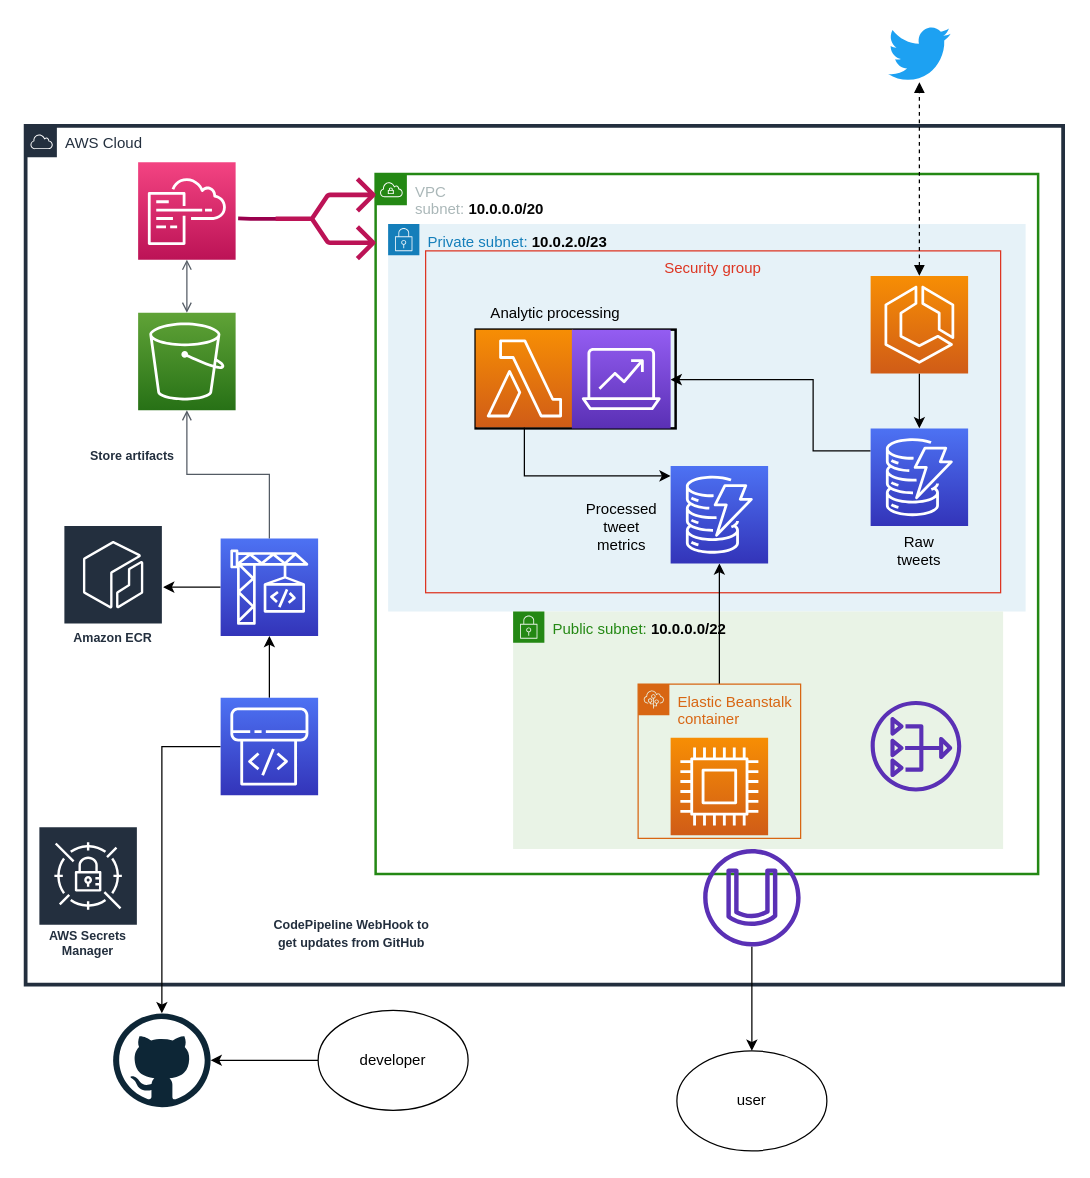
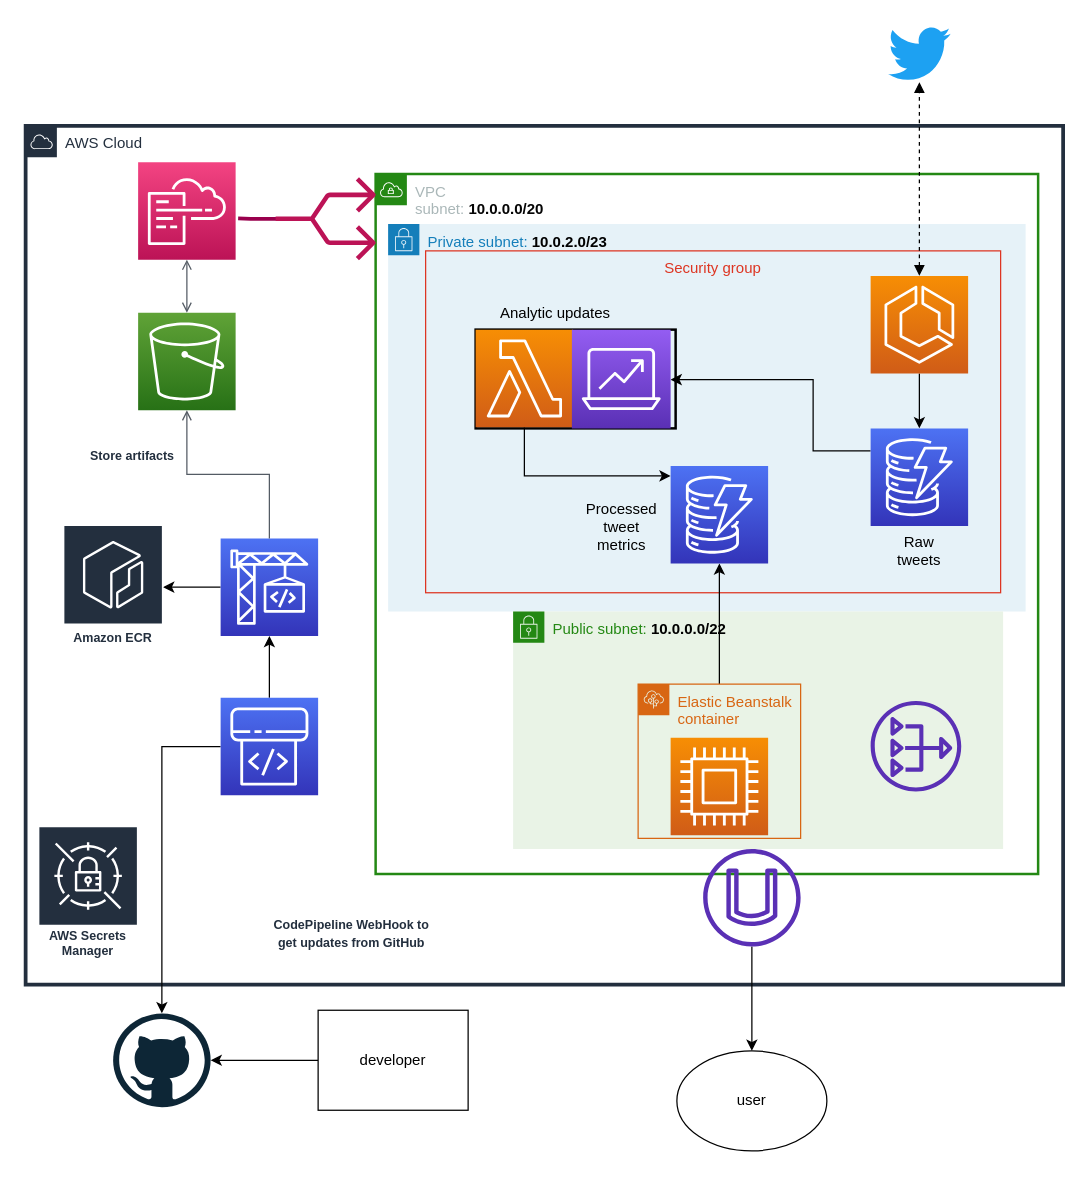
node "Analytic processing": label "Analytic processing" -> "Analytic updates"
node "developer": shape ellipse -> rectangle
